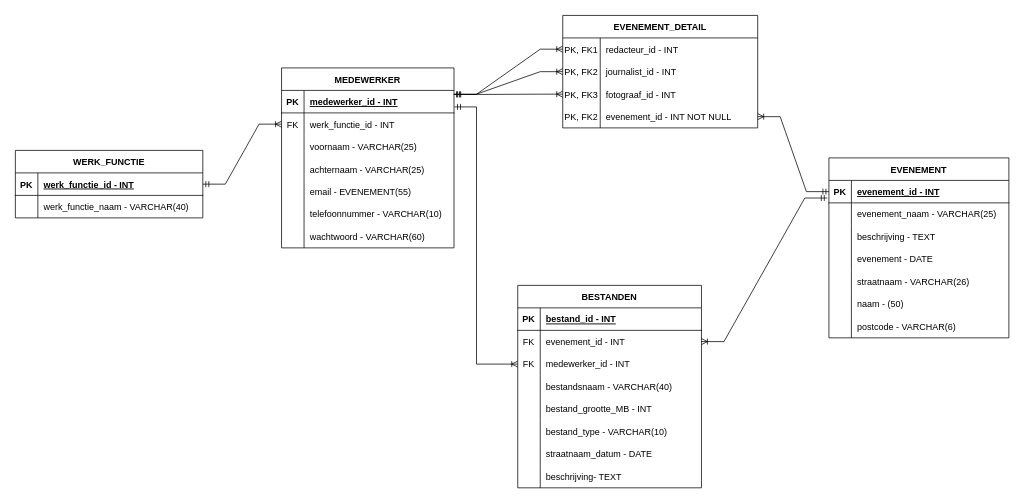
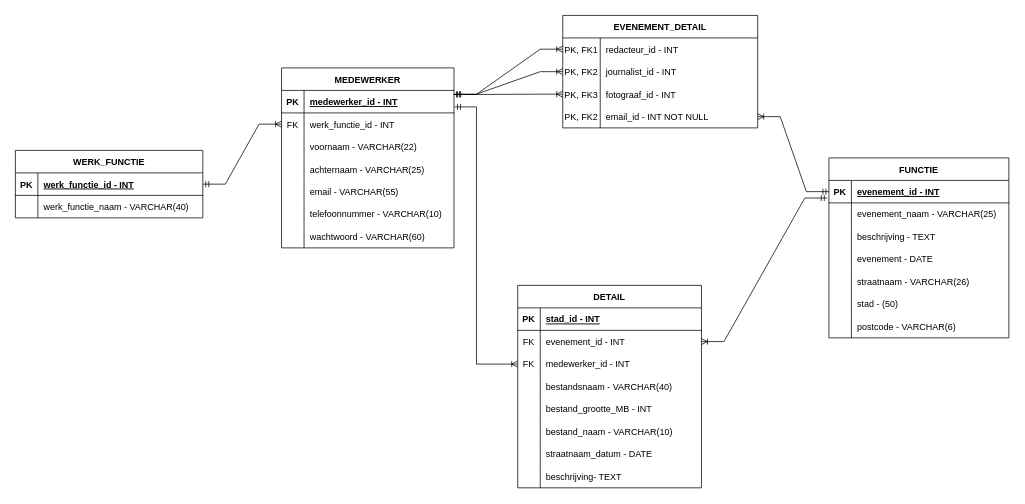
node "evenement_id - INT NOT NULL": label "evenement_id - INT NOT NULL" -> "email_id - INT NOT NULL"
node "voornaam - VARCHAR(25)": label "voornaam - VARCHAR(25)" -> "voornaam - VARCHAR(22)"
node "EVENEMENT": label "EVENEMENT" -> "FUNCTIE"
node "email - EVENEMENT(55)": label "email - EVENEMENT(55)" -> "email - VARCHAR(55)"
node "BESTANDEN": label "BESTANDEN" -> "DETAIL"
node "naam - (50)": label "naam - (50)" -> "stad - (50)"
node "bestand_id - INT": label "bestand_id - INT" -> "stad_id - INT"
node "bestand_type - VARCHAR(10)": label "bestand_type - VARCHAR(10)" -> "bestand_naam - VARCHAR(10)"
